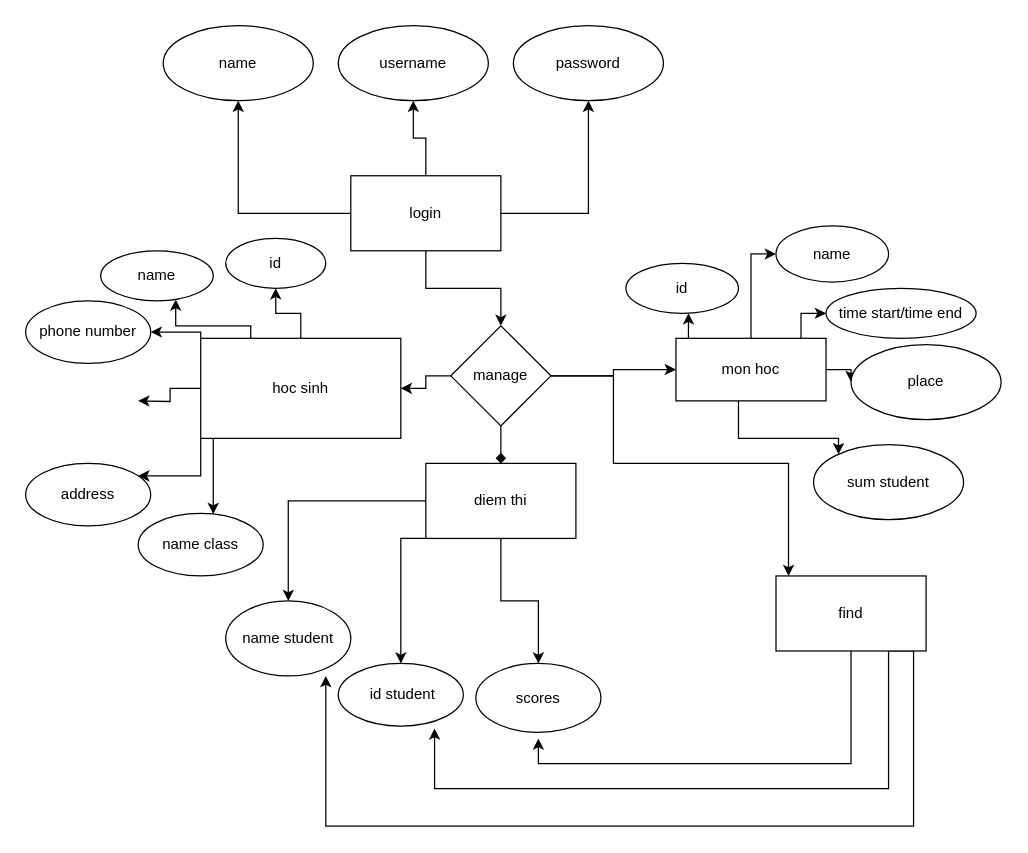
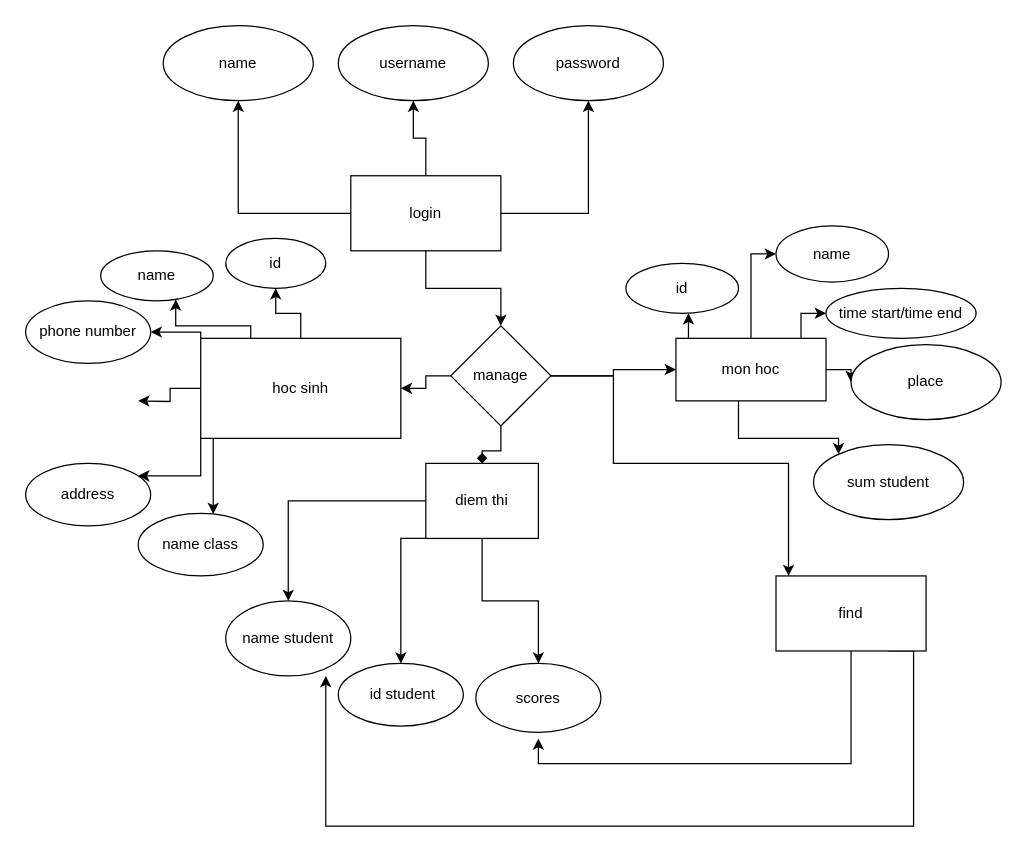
node "diem thi": size 150x75 -> 113x75
edge "find" -> "id student": removed
